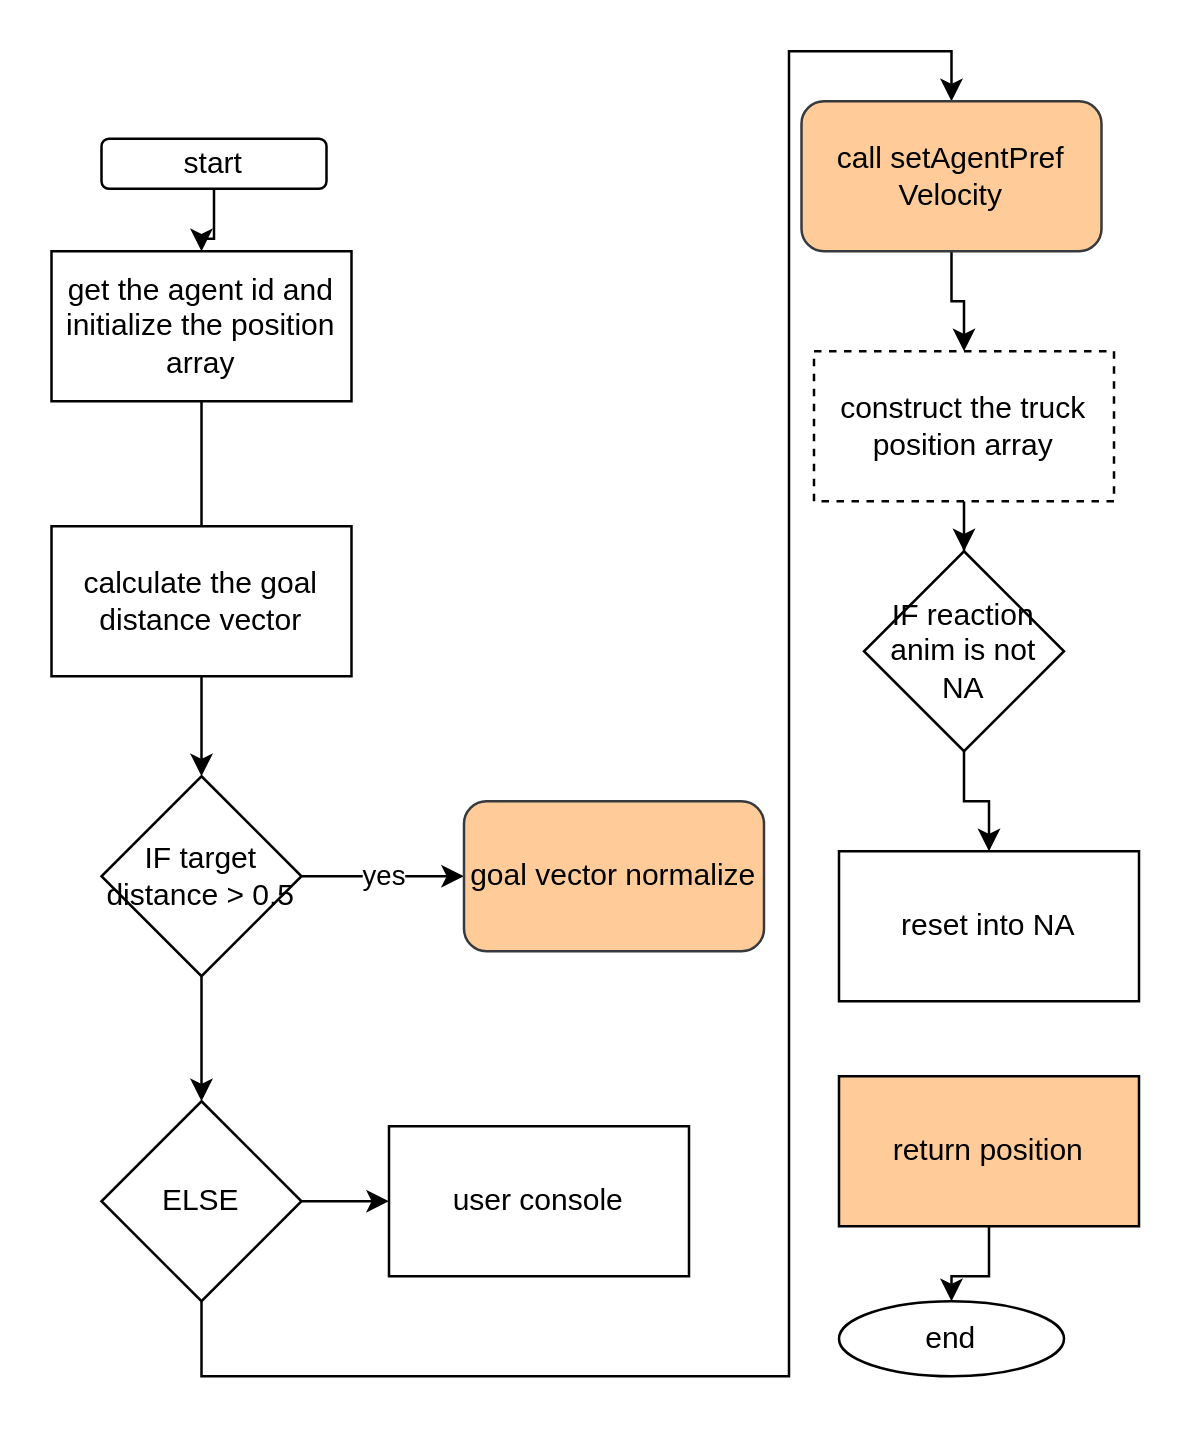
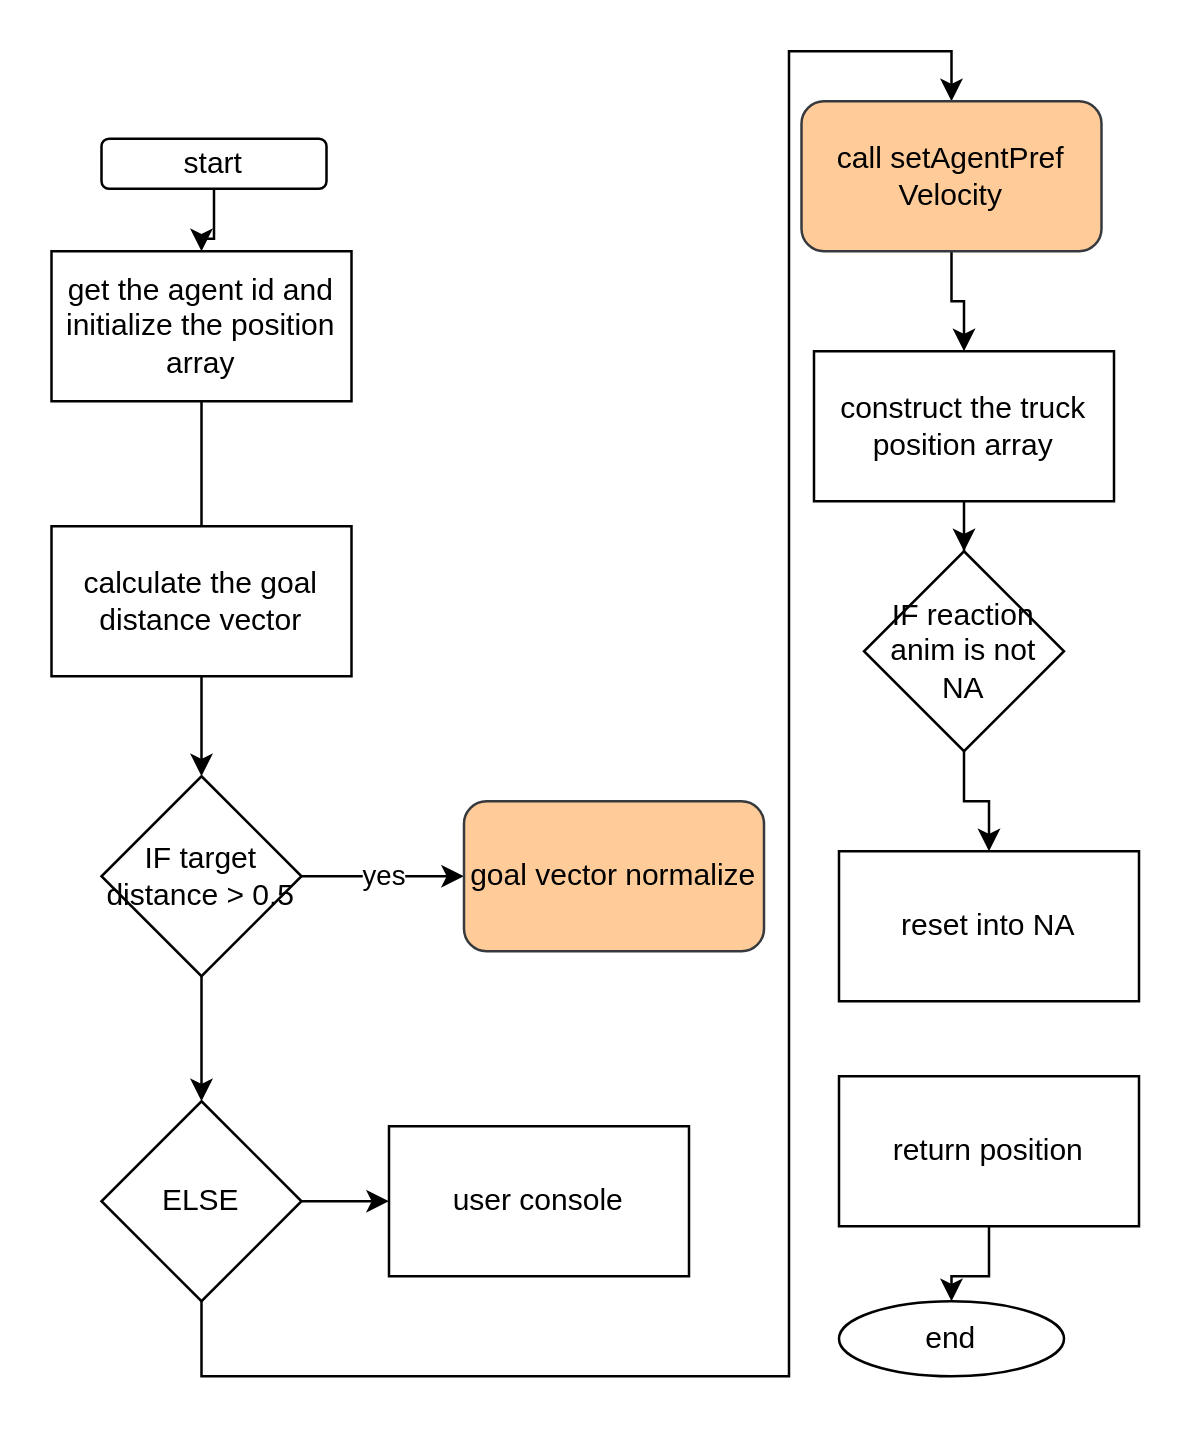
node "construct the truck position array": style dashed -> solid
node "return position": fillcolor #ffcc99 -> #ffffff
